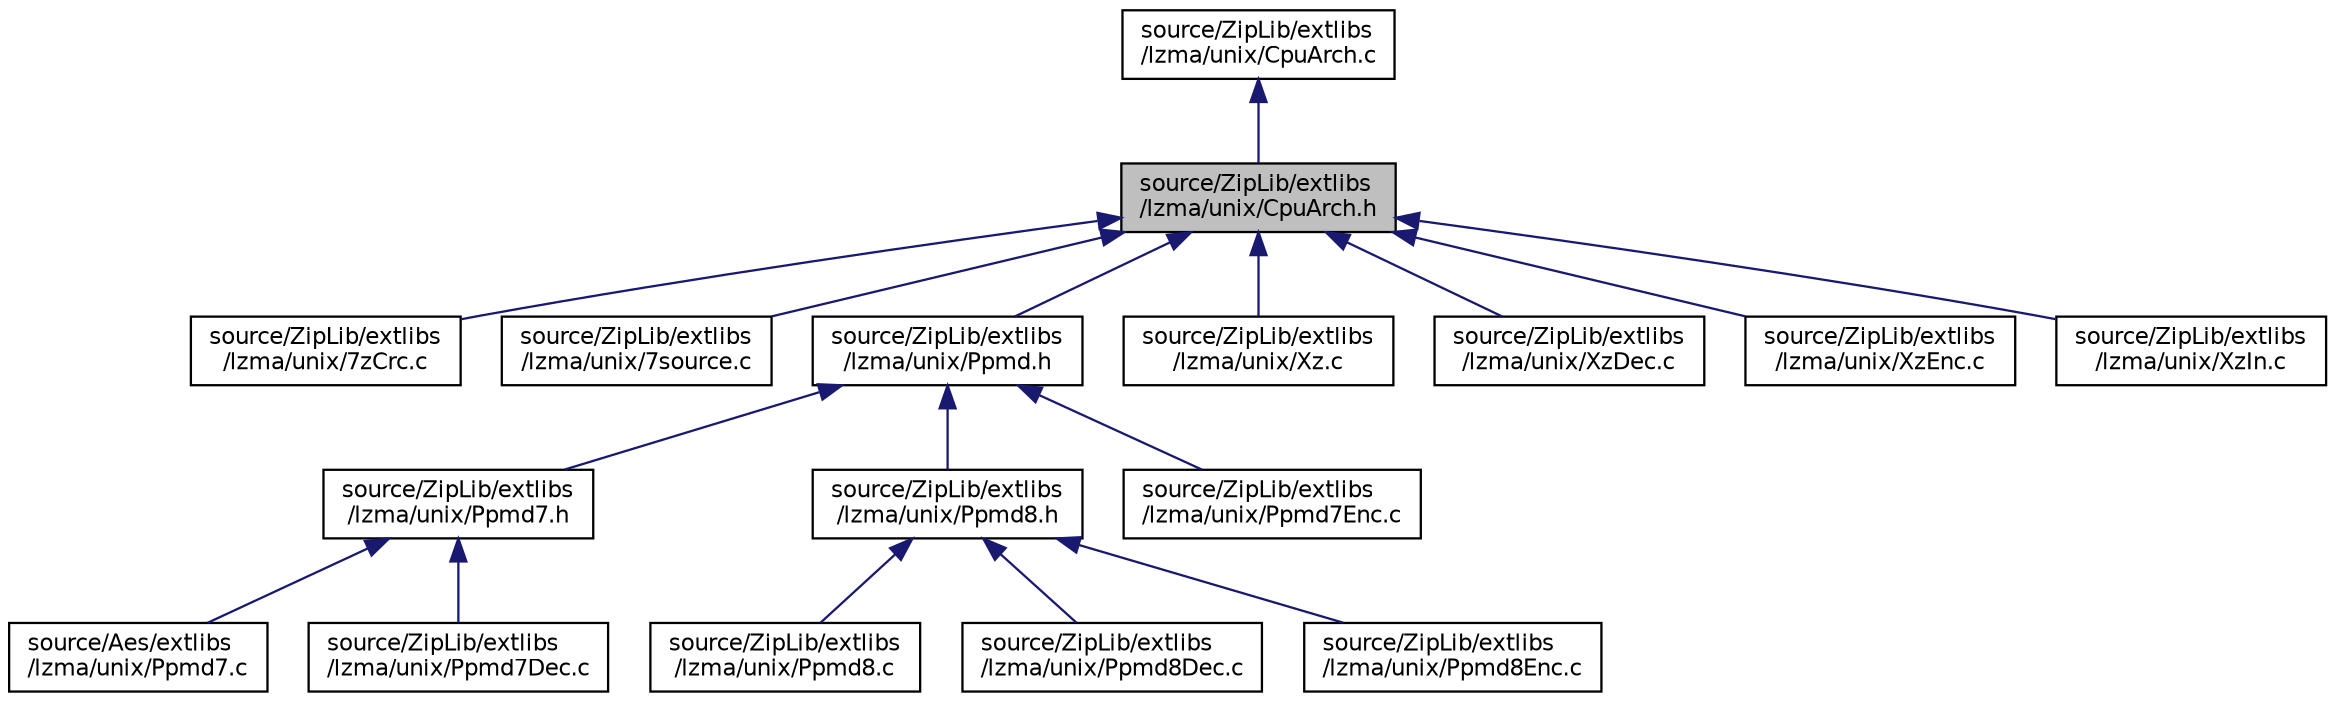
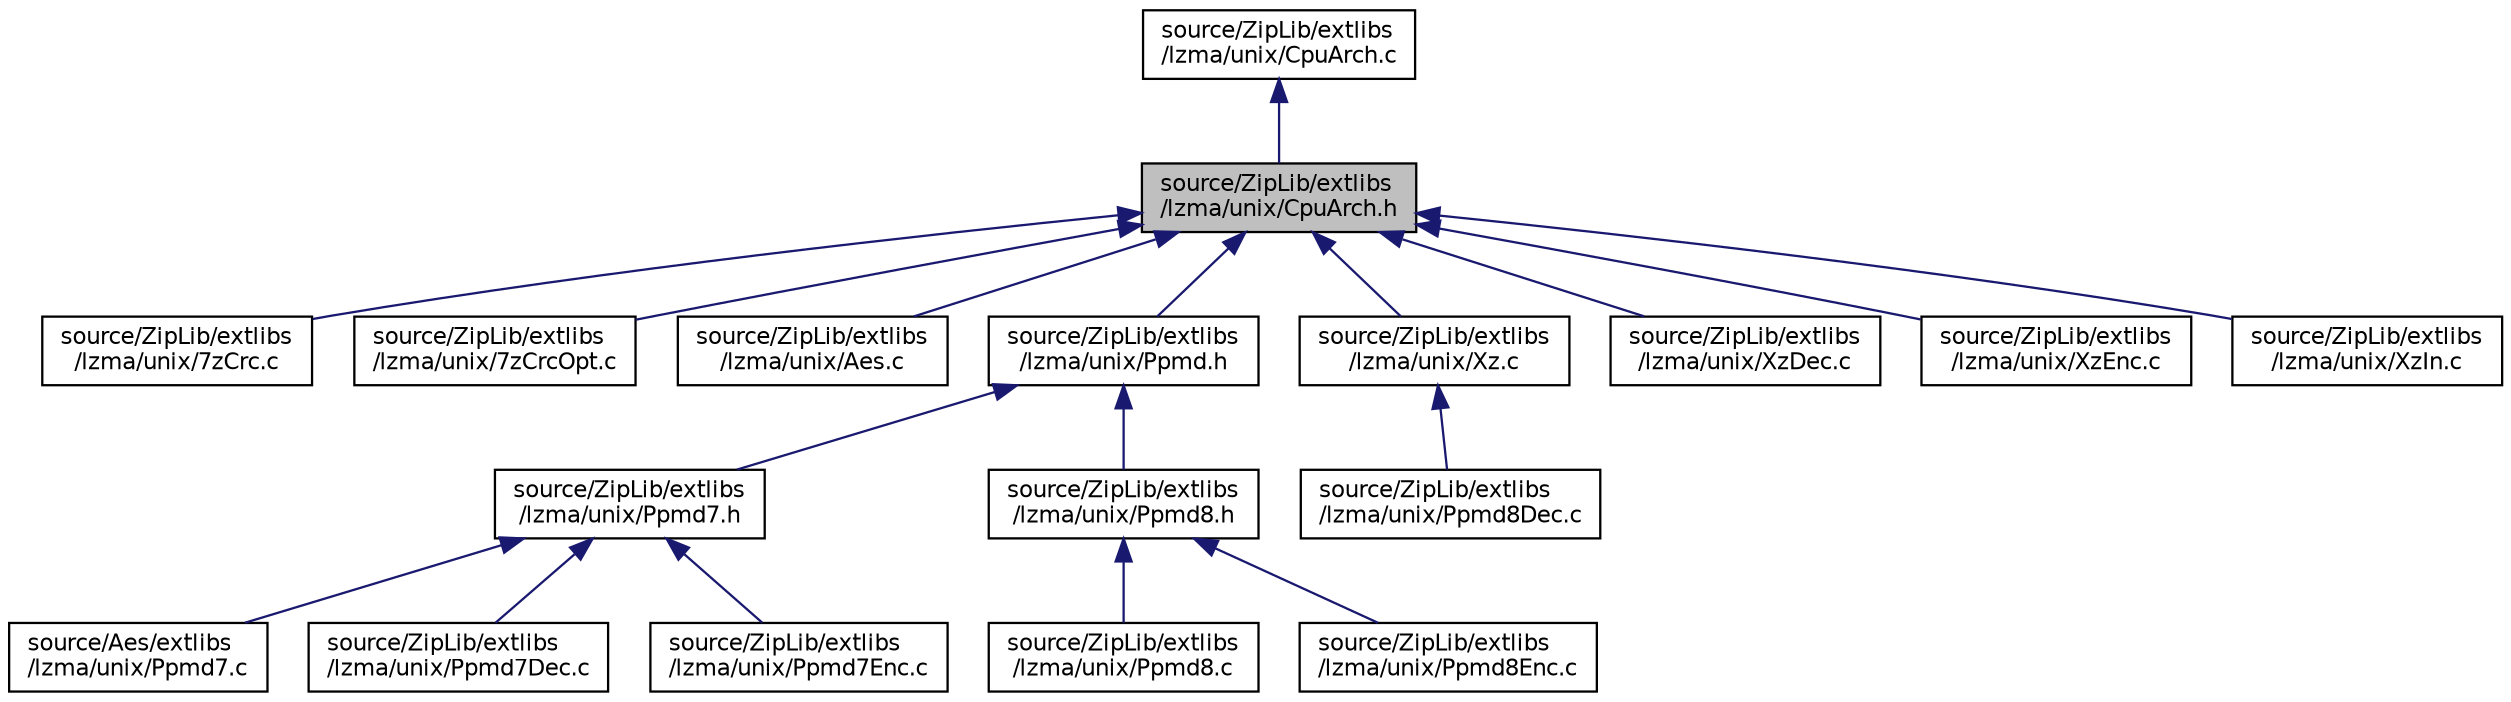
node "source/ZipLib/extlibs /lzma/unix/7source.c": label "source/ZipLib/extlibs /lzma/unix/7source.c" -> "source/ZipLib/extlibs /lzma/unix/7zCrcOpt.c"
node "source/ZipLib/extlibs /lzma/unix/Aes.c": added
edge "source/ZipLib/extlibs /lzma/unix/Ppmd7Enc.c" -> "source/ZipLib/extlibs /lzma/unix/Ppmd.h": now "source/ZipLib/extlibs /lzma/unix/Ppmd7Enc.c" -> "source/ZipLib/extlibs /lzma/unix/Ppmd7.h"
edge "source/ZipLib/extlibs /lzma/unix/Ppmd8Dec.c" -> "source/ZipLib/extlibs /lzma/unix/Ppmd8.h": now "source/ZipLib/extlibs /lzma/unix/Ppmd8Dec.c" -> "source/ZipLib/extlibs /lzma/unix/Xz.c"
